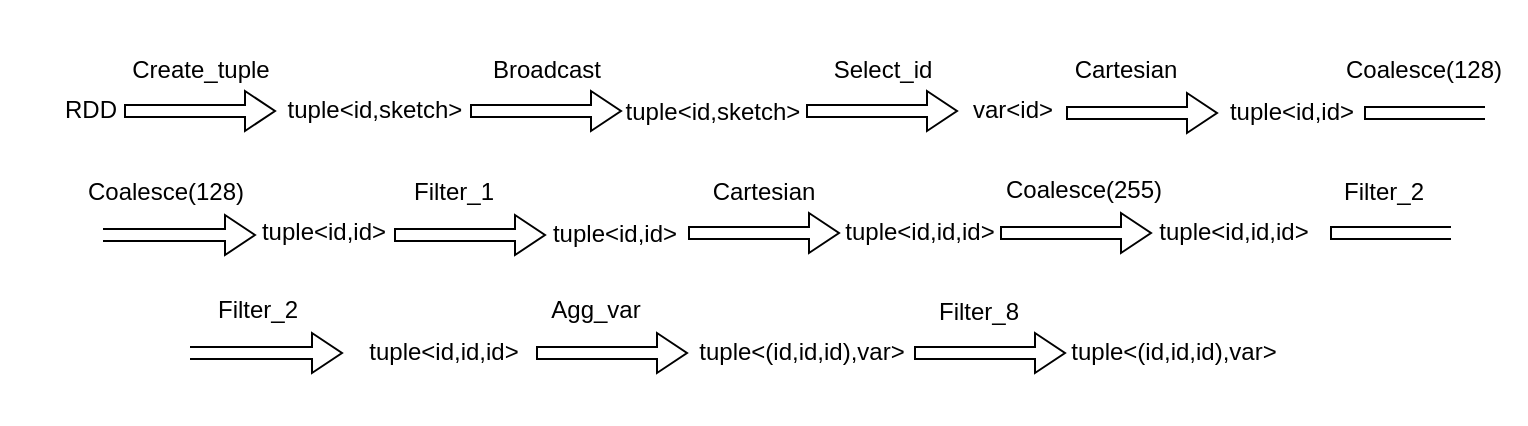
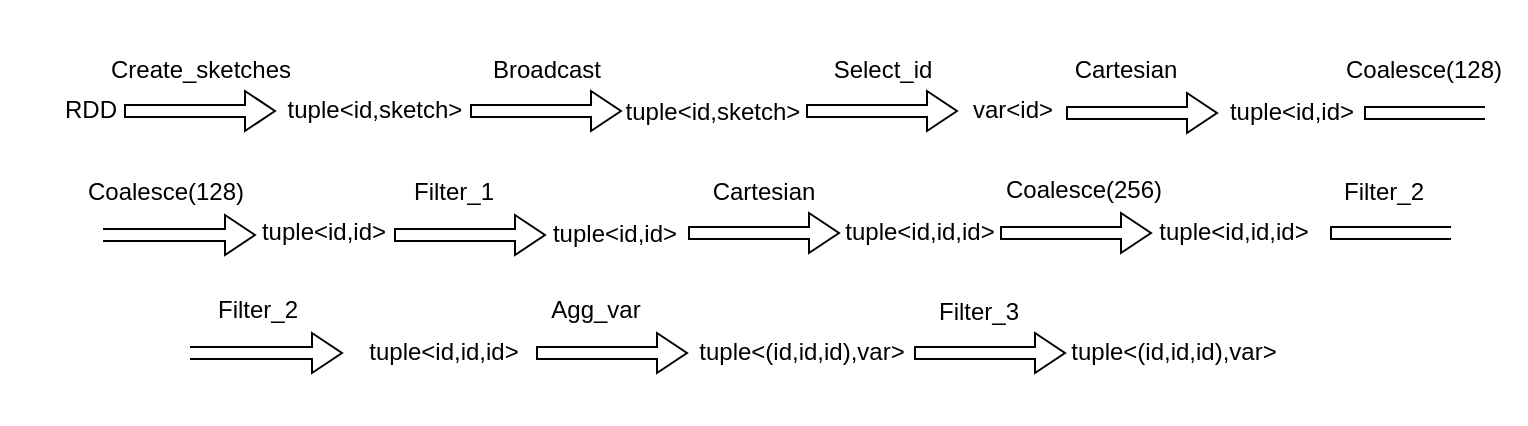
node "Create_tuple": label "Create_tuple" -> "Create_sketches"
node "Coalesce(255)": label "Coalesce(255)" -> "Coalesce(256)"
node "Filter_8": label "Filter_8" -> "Filter_3"
